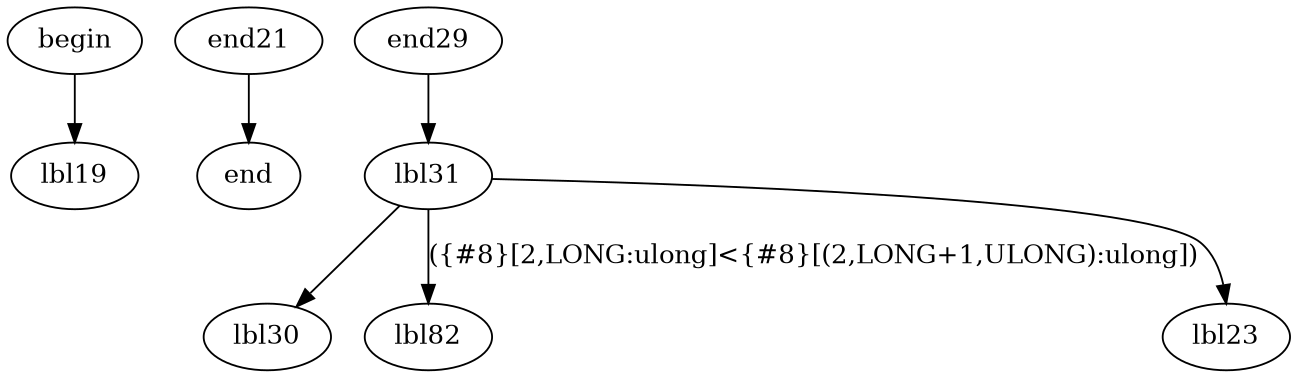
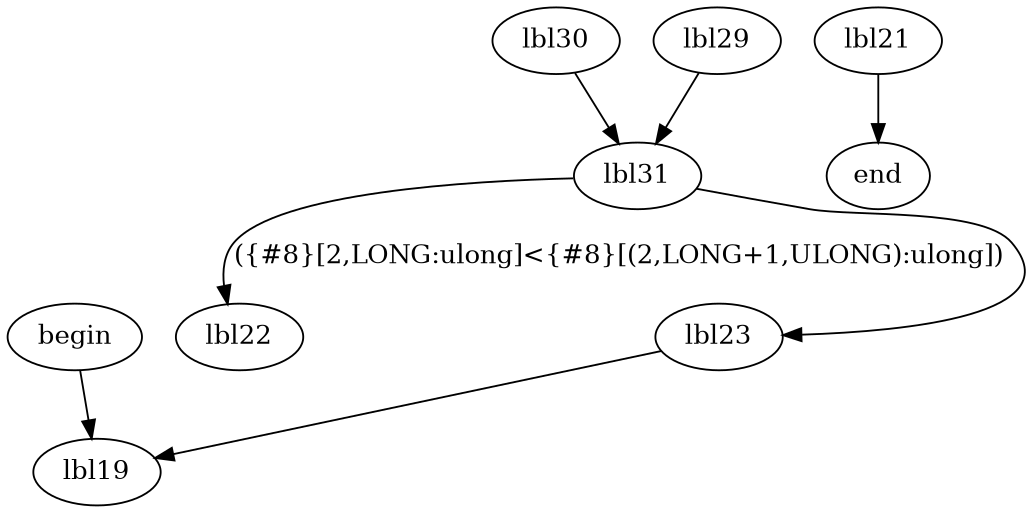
node "end21": label "end21" -> "lbl21"
node "end29": label "end29" -> "lbl29"
edge "lbl31" -> "lbl30": reversed
node "lbl82": label "lbl82" -> "lbl22"
edge "lbl23" -> "lbl19": added
